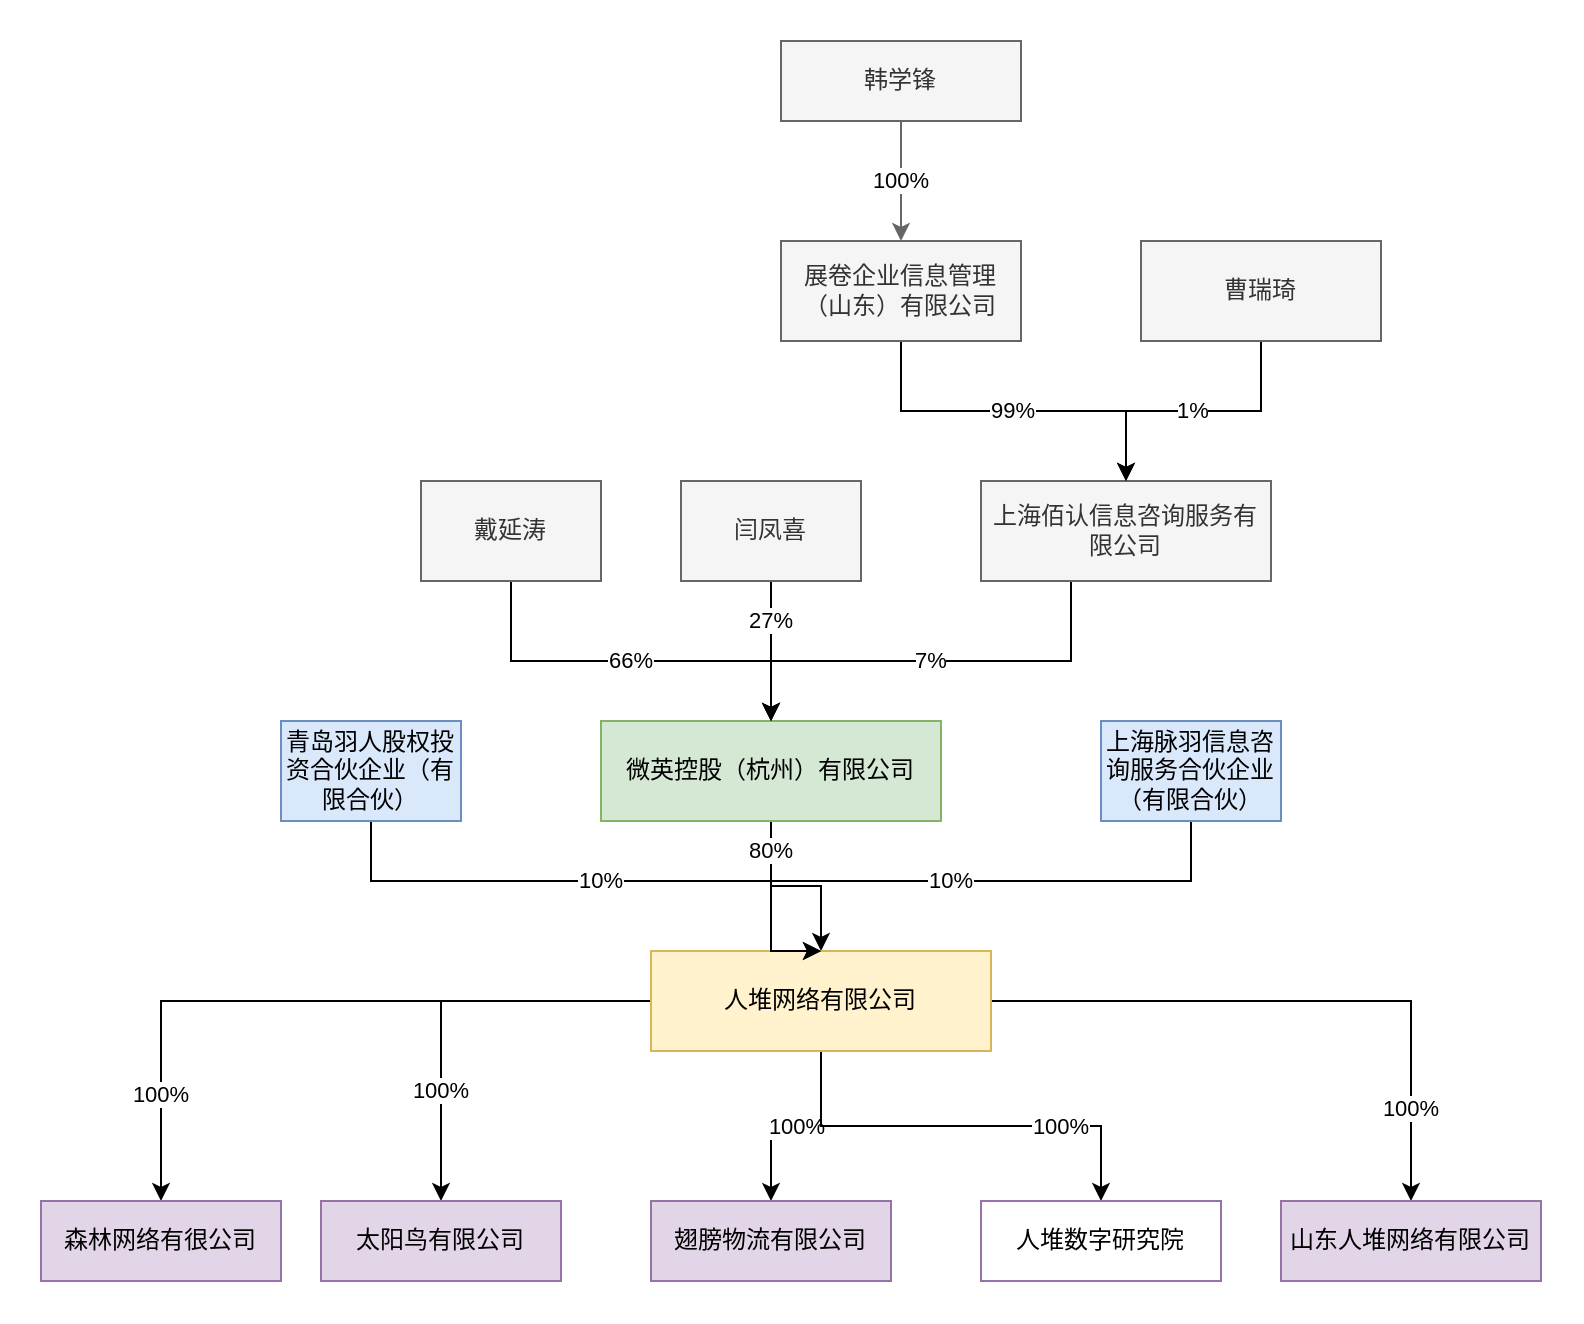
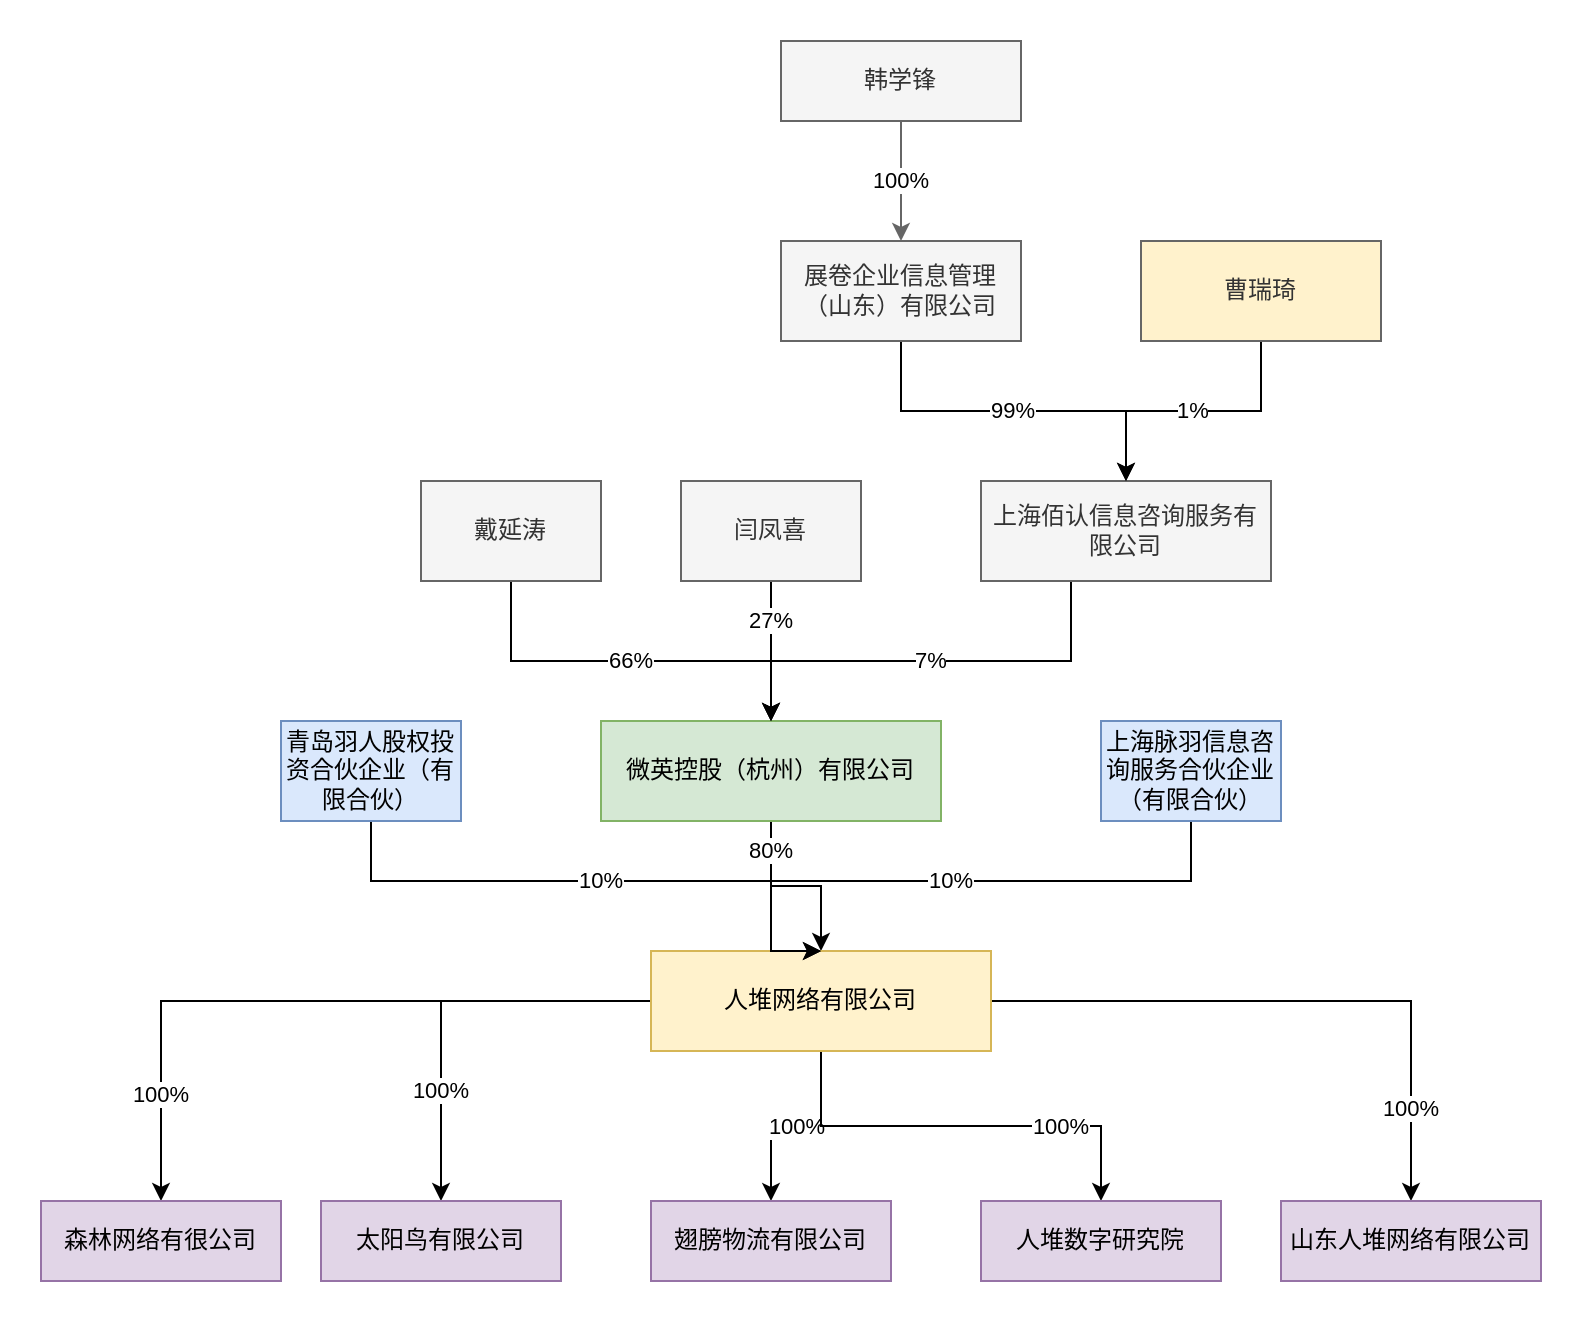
node "曹瑞琦": fillcolor #f5f5f5 -> #fff2cc
node "人堆数字研究院": fillcolor #ffffff -> #e1d5e7
